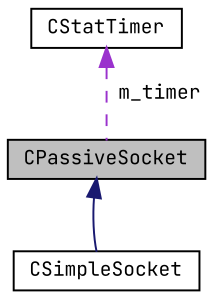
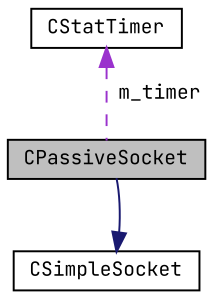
edge "CSimpleSocket" -> "CPassiveSocket": reversed
